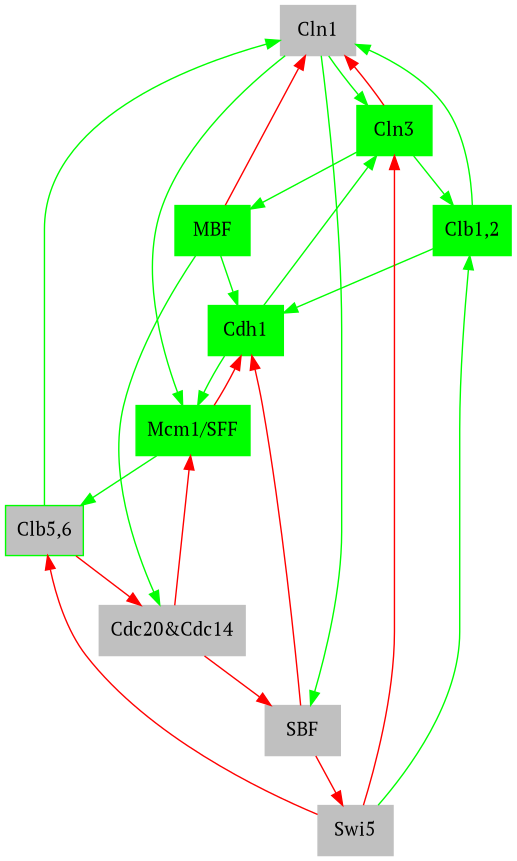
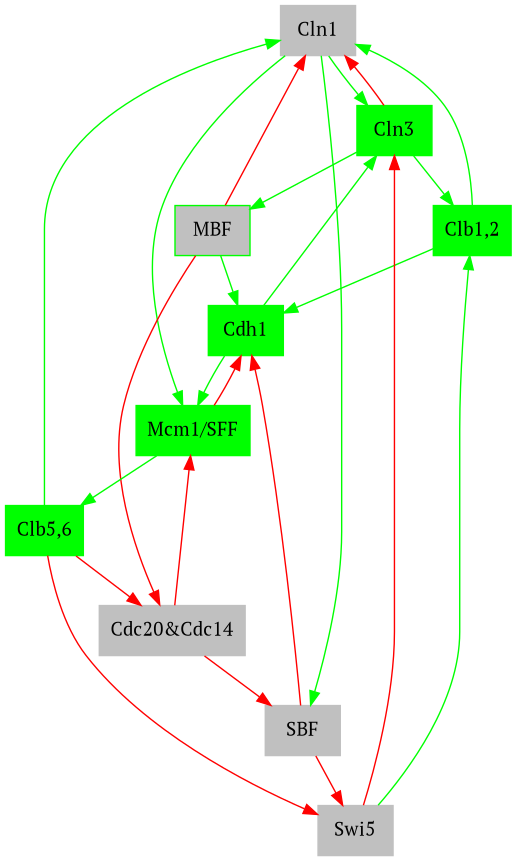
node "MBF": fillcolor green -> gray
edge "MBF" -> "Cdc20&Cdc14": color green -> red
node "Clb5,6": fillcolor gray -> green
edge "Swi5" -> "Clb5,6": reversed
